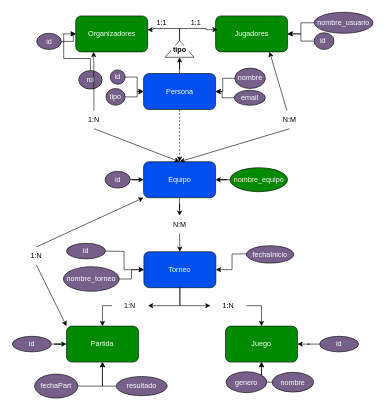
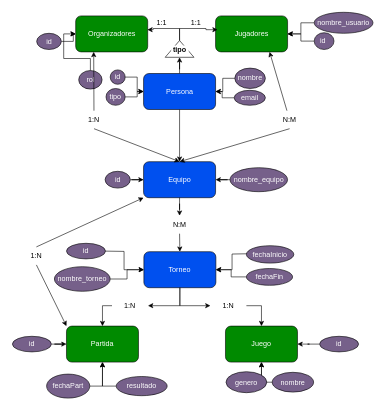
edge "Persona" -> "Equipo": style dashed -> solid
node "nombre_equipo": fillcolor #008a00 -> #76608a
edge "fechaFin" -> "Torneo": added
node "fechaFin": added
node "nombre_torneo": moved (91, 279) -> (82, 279)
node "fechaPart": moved (56, 386) -> (68, 386)
